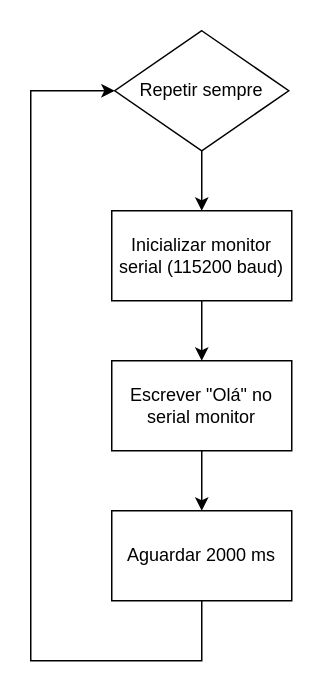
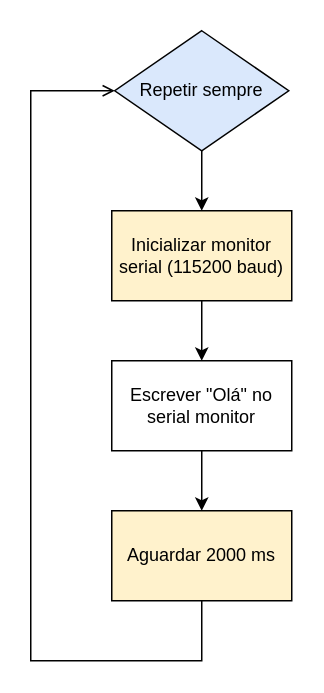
edge "Aguardar 2000 ms" -> "Repetir sempre": arrowhead classic -> open
node "Repetir sempre": fillcolor #ffffff -> #dae8fc
node "Inicializar monitor serial (115200 baud)": fillcolor #ffffff -> #fff2cc
node "Aguardar 2000 ms": fillcolor #ffffff -> #fff2cc
